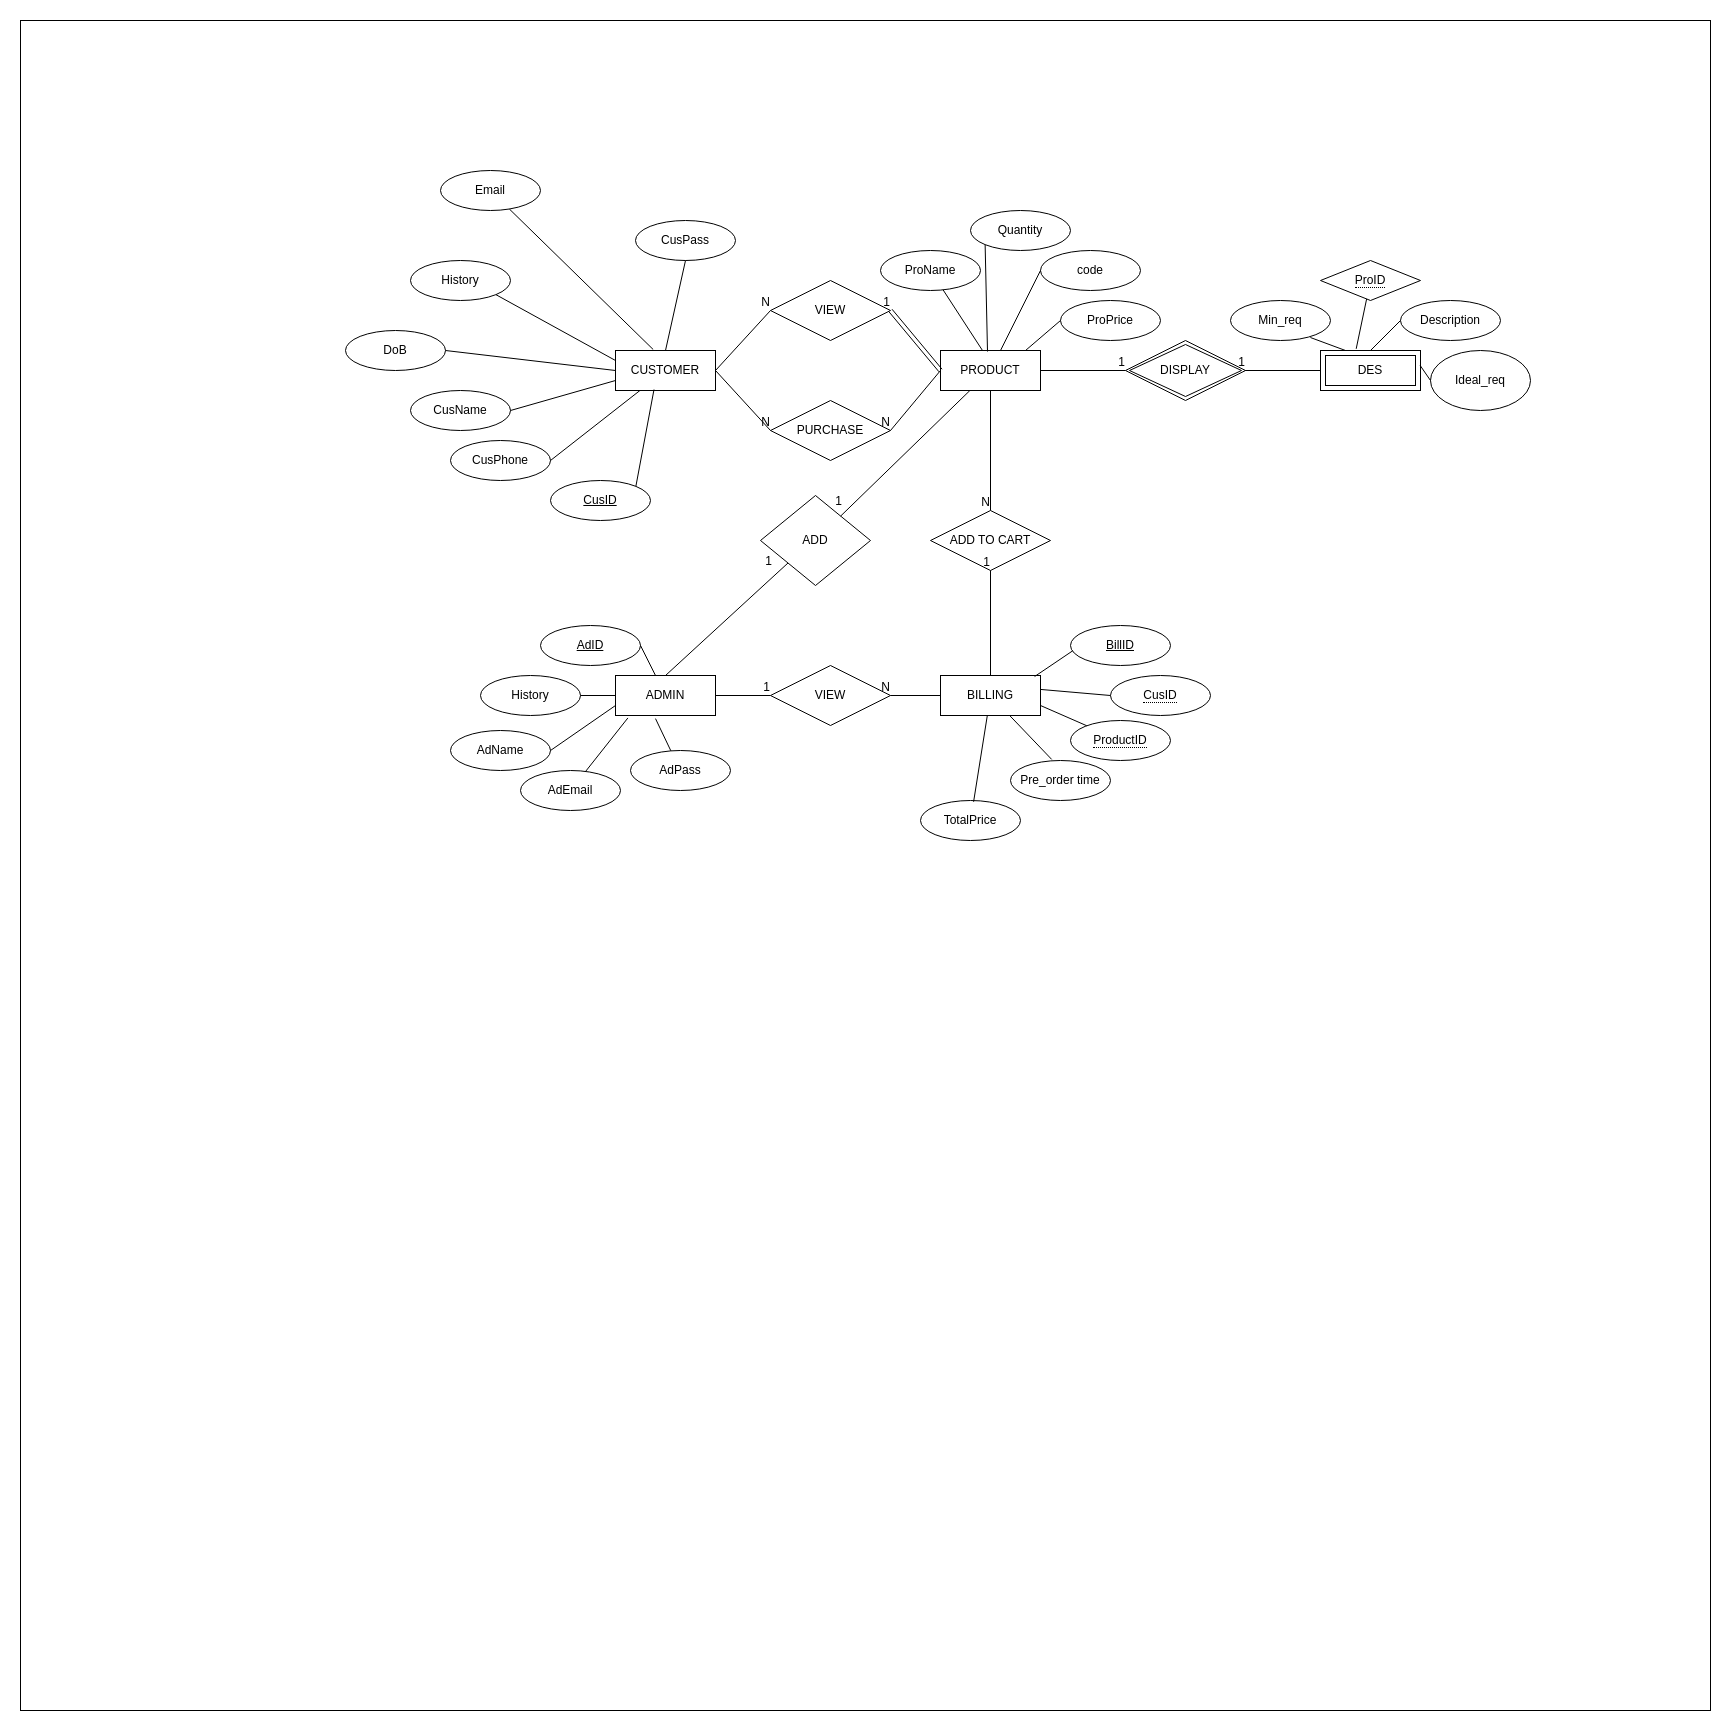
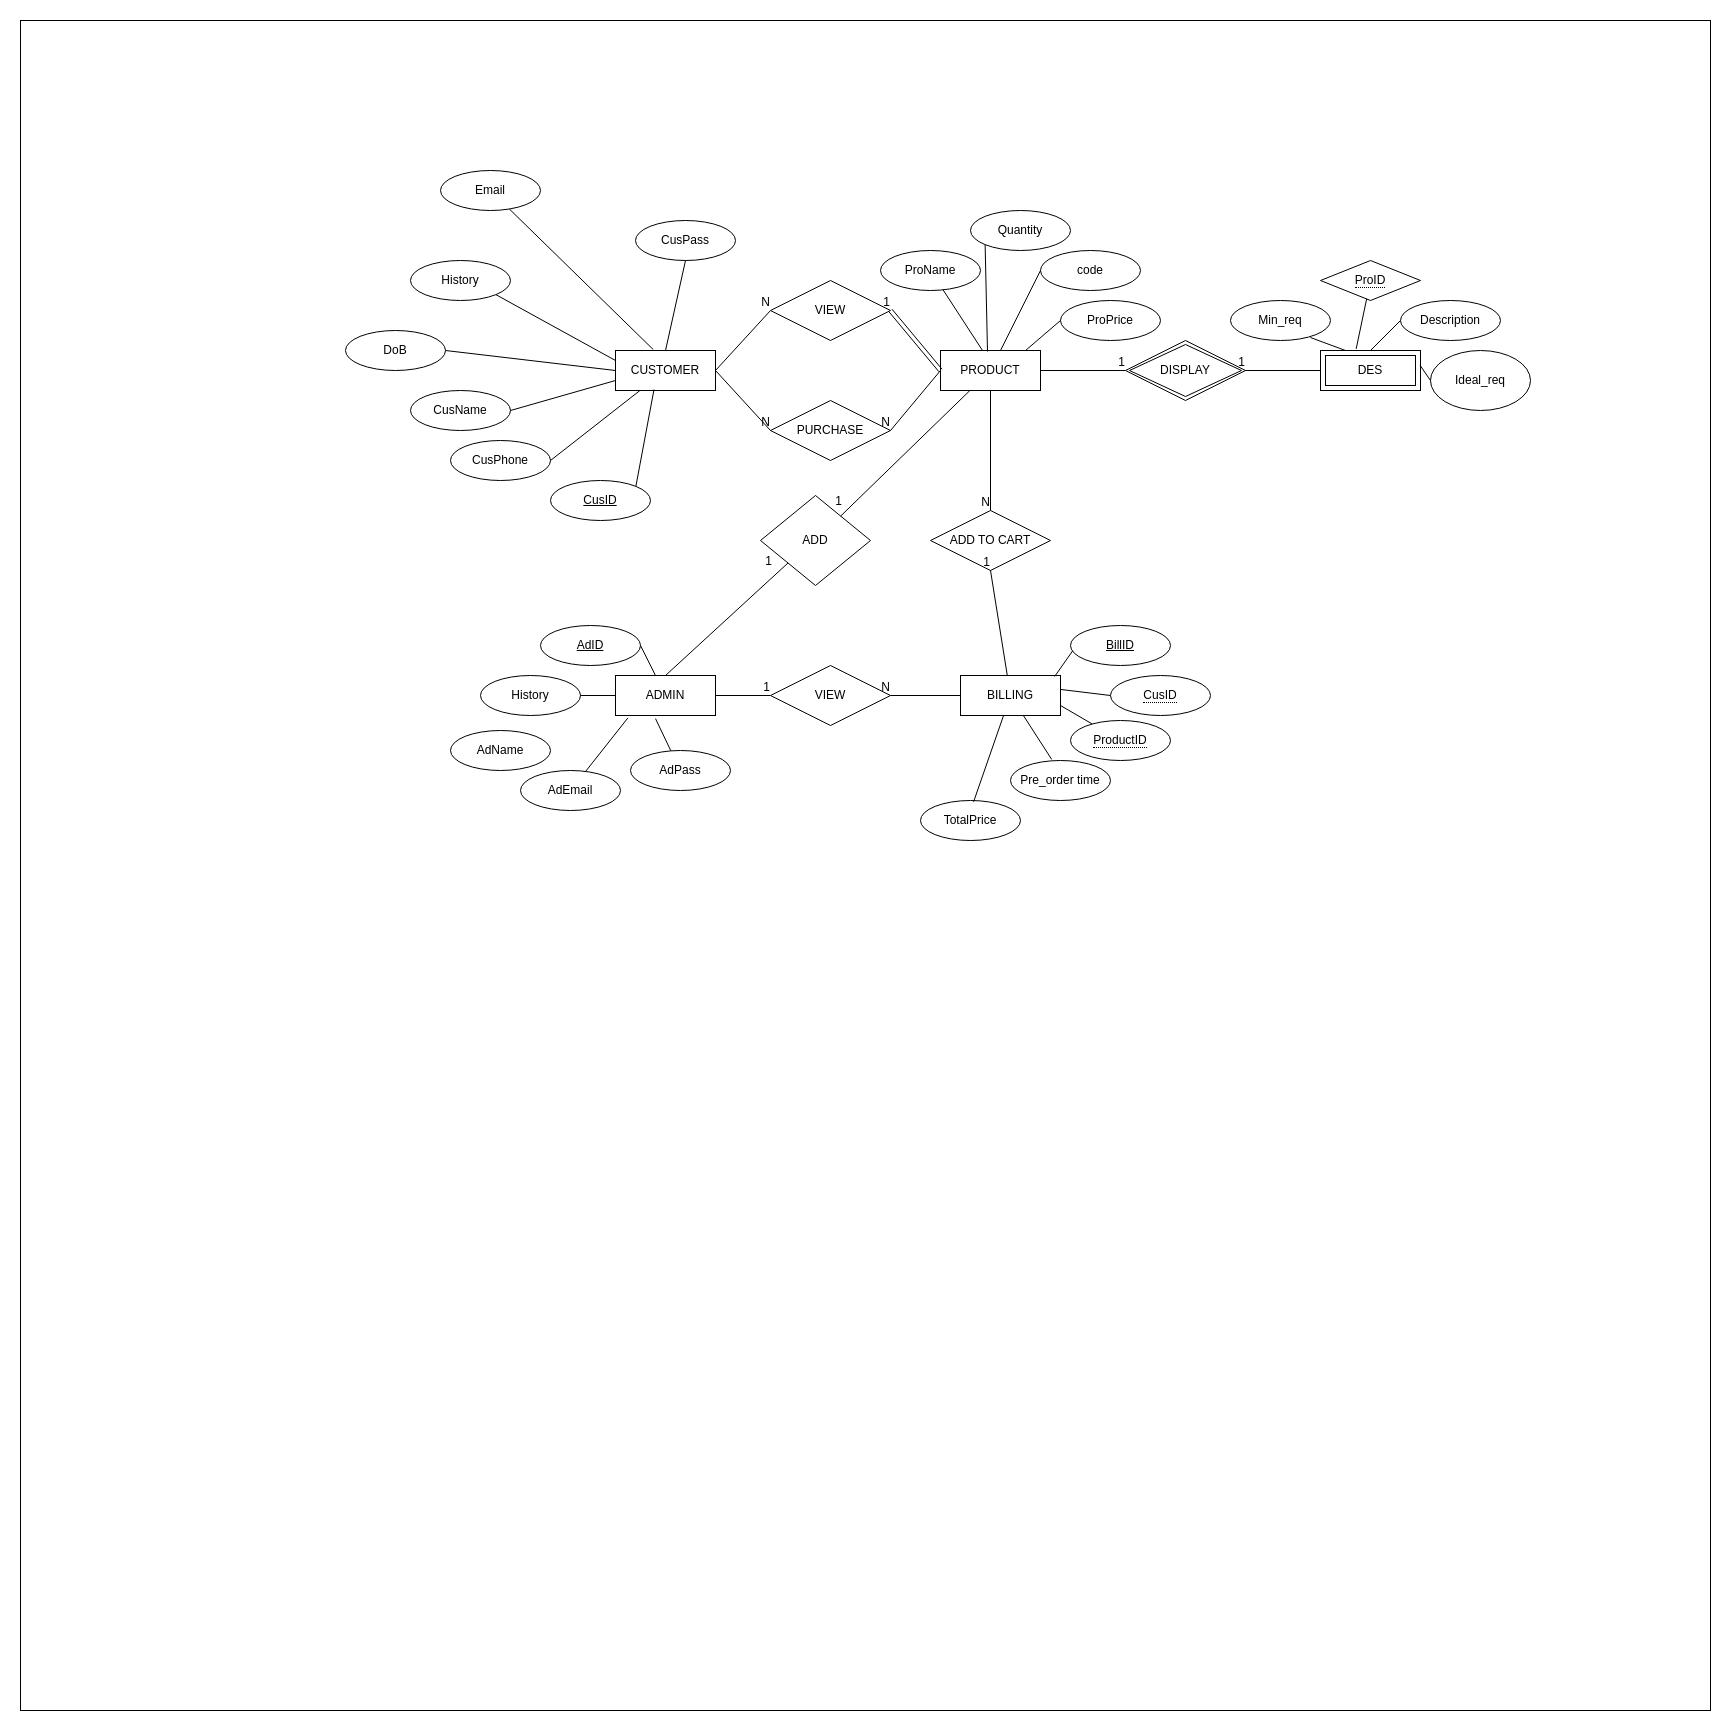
node "BILLING": moved (991, 696) -> (1011, 696)
edge "ADMIN" -- "AdName": removed
